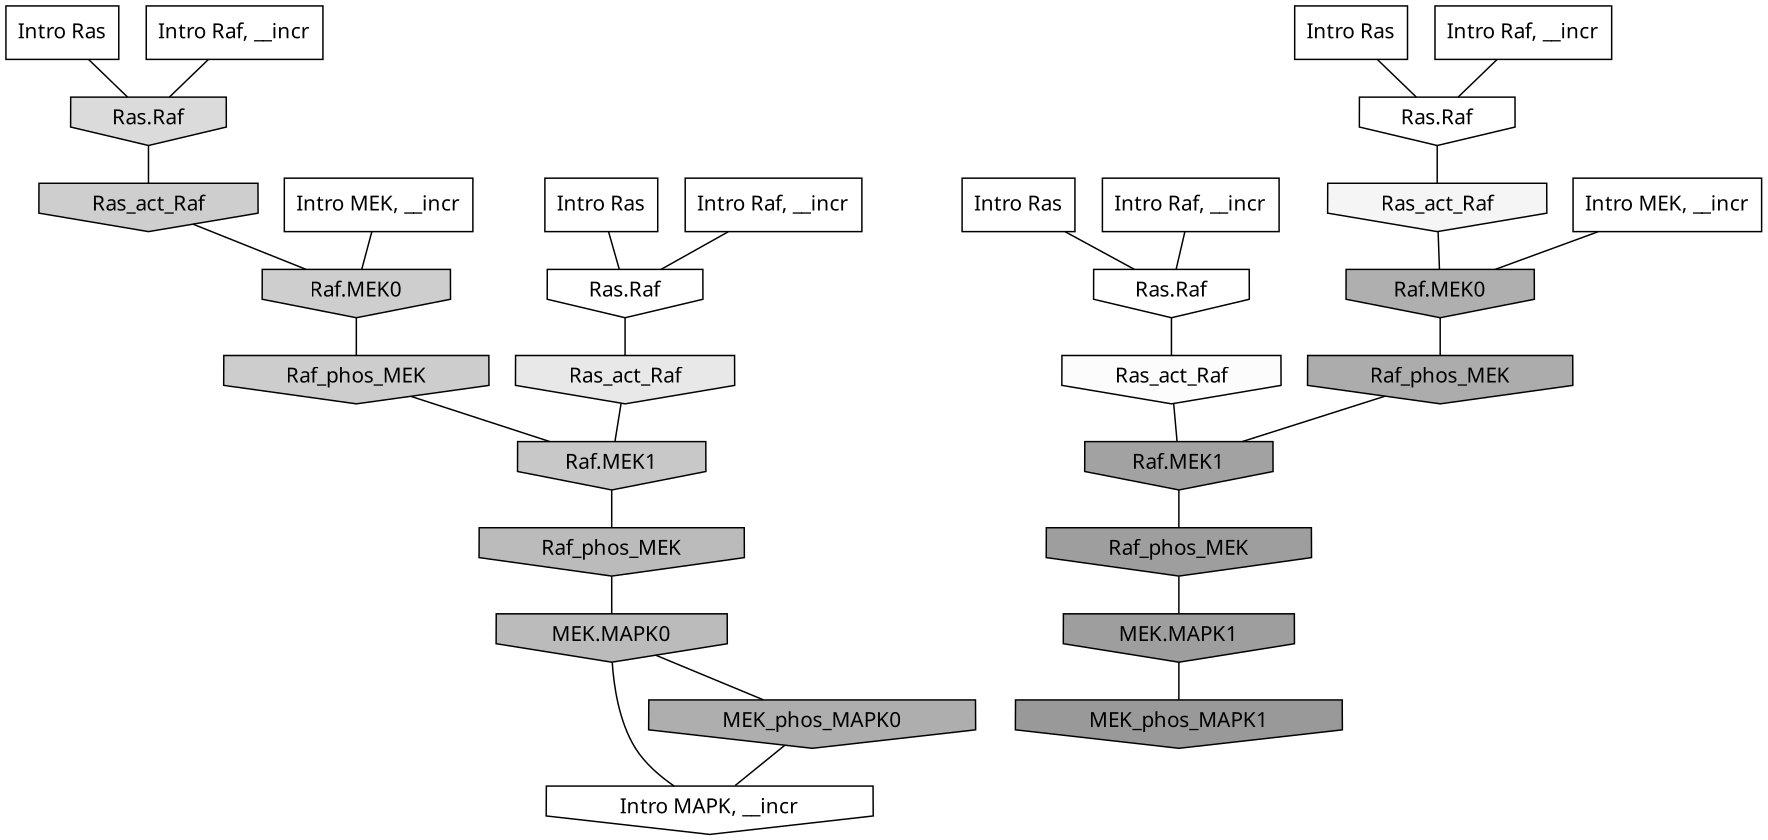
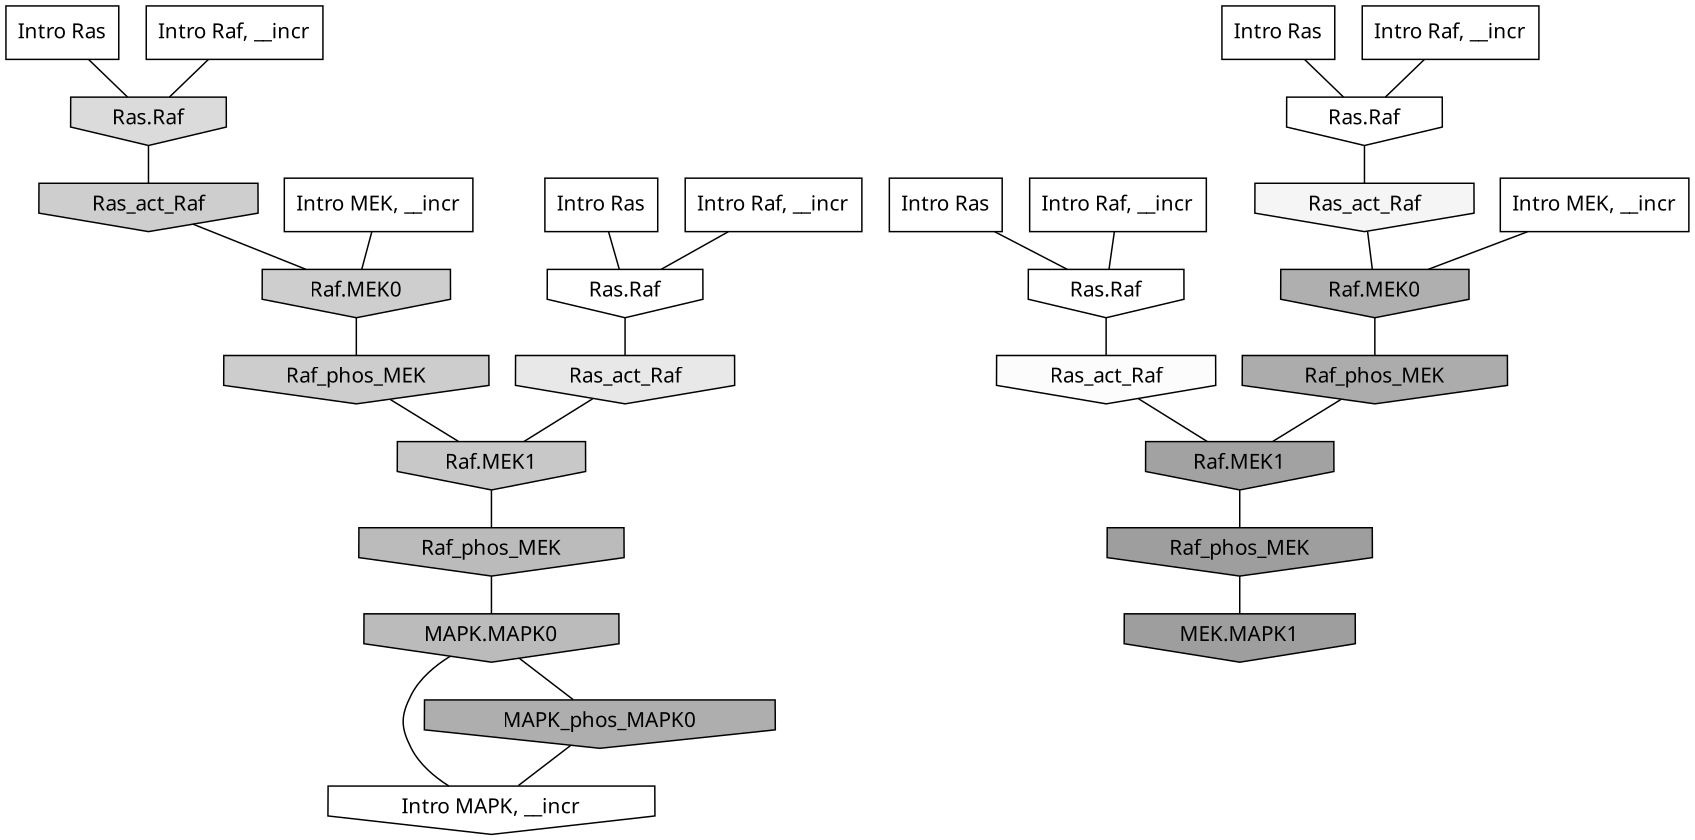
node "MEK.MAPK0": label "MEK.MAPK0" -> "MAPK.MAPK0"
node "MEK_phos_MAPK0": label "MEK_phos_MAPK0" -> "MAPK_phos_MAPK0"
node "MEK_phos_MAPK1": removed
